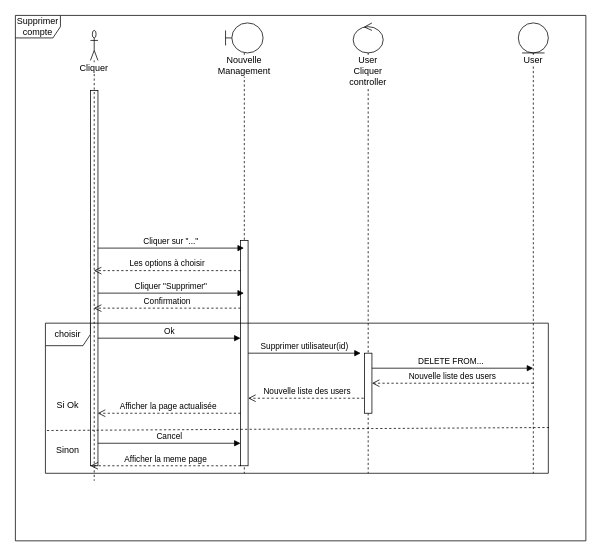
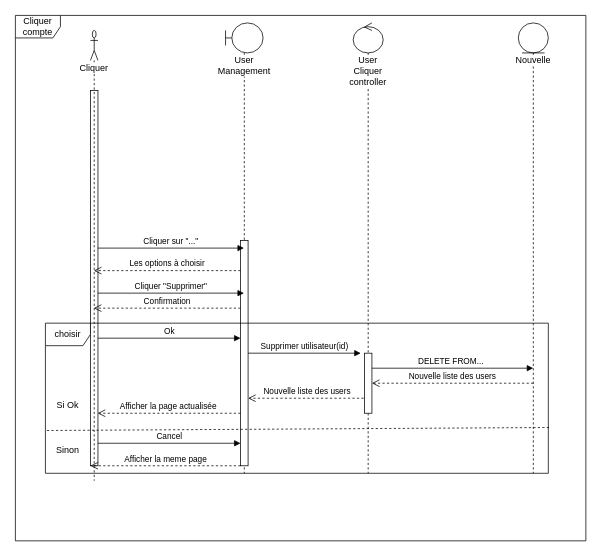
node "Supprimer compte": label "Supprimer compte" -> "Cliquer compte"
node "User": label "User" -> "Nouvelle"
node "Nouvelle Management": label "Nouvelle Management" -> "User Management"
